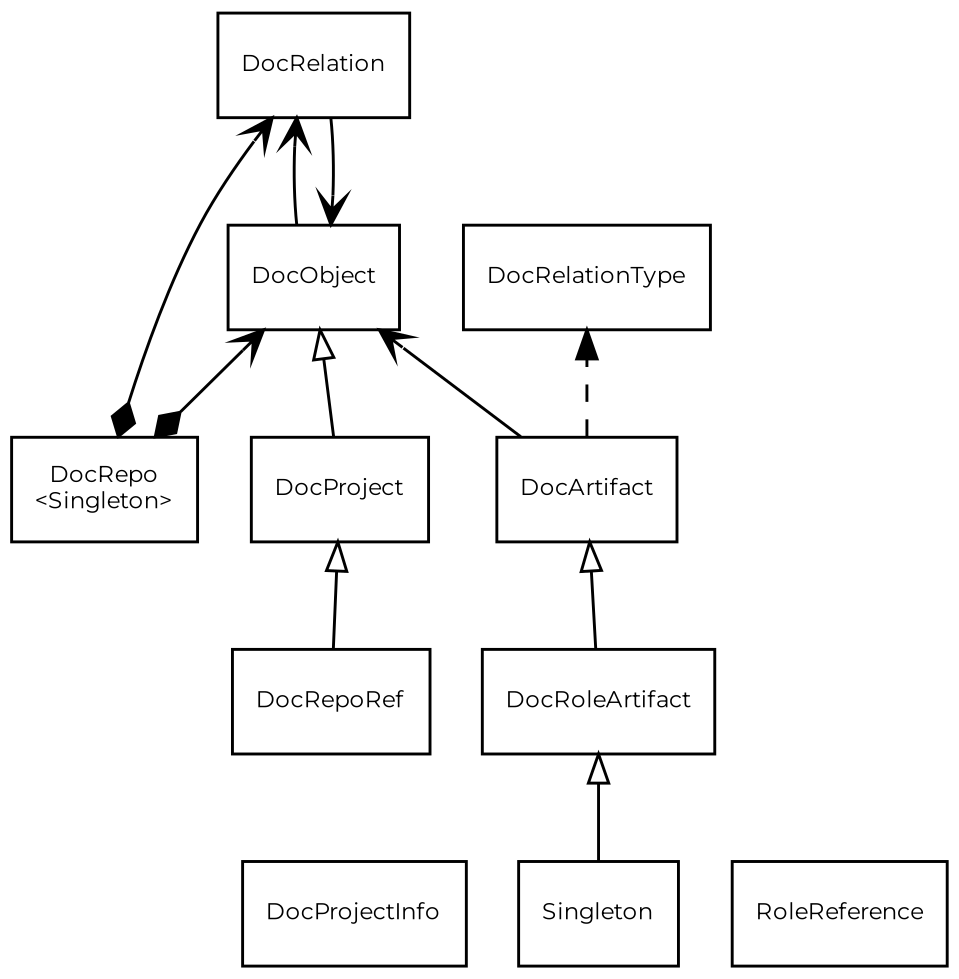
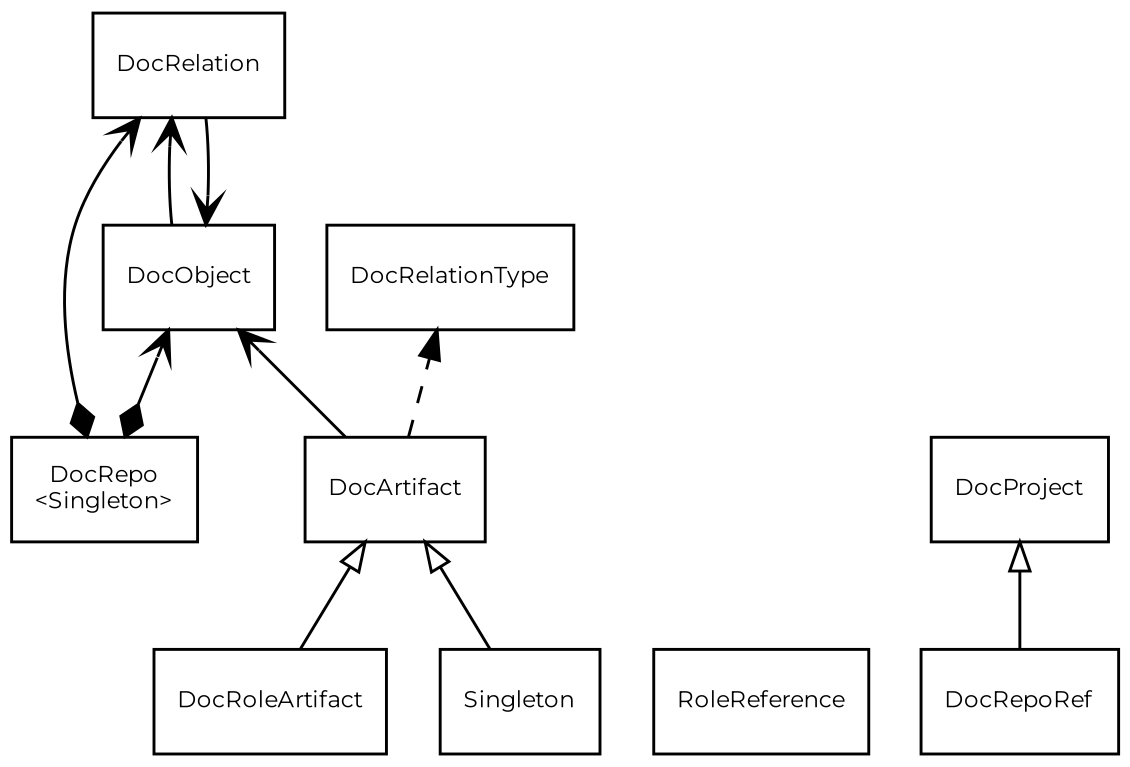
edge "DocProject" -> "DocObject": removed
edge "Singleton" -> "DocRoleArtifact": now "Singleton" -> "DocArtifact"
node "DocProjectInfo": removed
